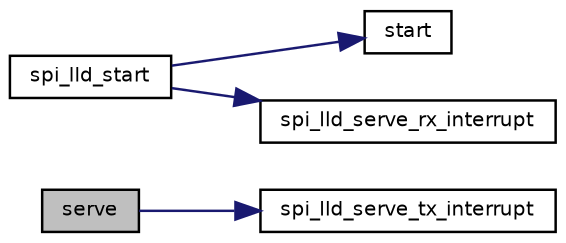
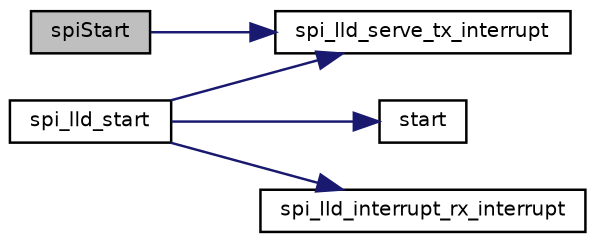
edge "spi_lld_start" -> "spi_lld_serve_tx_interrupt": added
node "spi_lld_serve_rx_interrupt": label "spi_lld_serve_rx_interrupt" -> "spi_lld_interrupt_rx_interrupt"
node "serve": label "serve" -> "spiStart"
